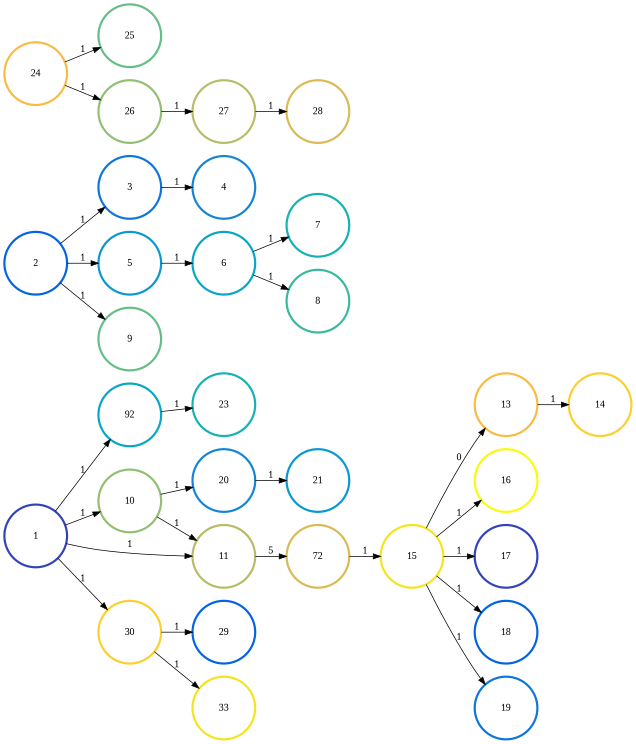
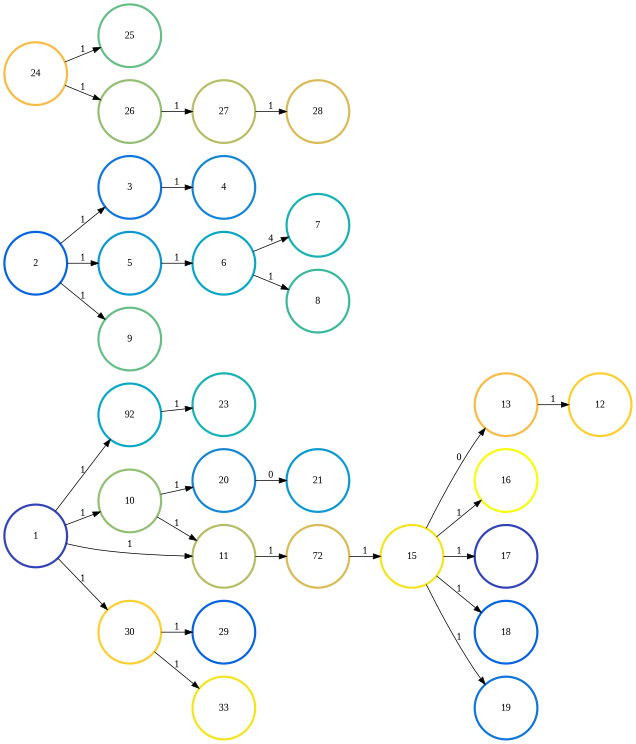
edge "6" -> "7": label "1" -> "4"
node "14": label "14" -> "12"
edge "20" -> "21": label "1" -> "0"
edge "11" -> "72": label "5" -> "1"
